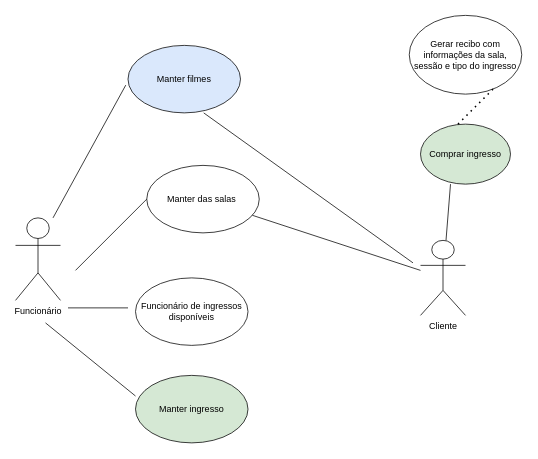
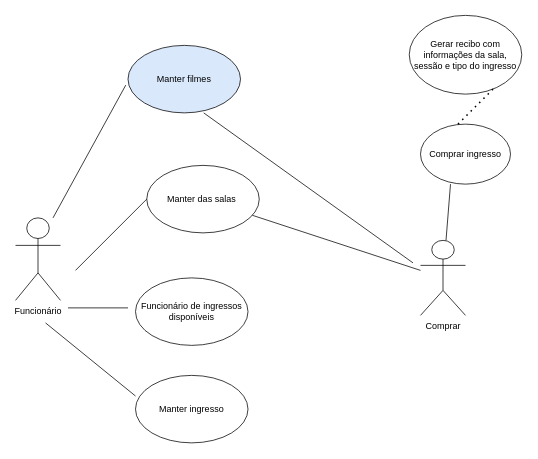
node "Comprar ingresso": fillcolor #d5e8d4 -> #ffffff
node "Cliente": label "Cliente" -> "Comprar"
node "Manter ingresso": fillcolor #d5e8d4 -> #ffffff
